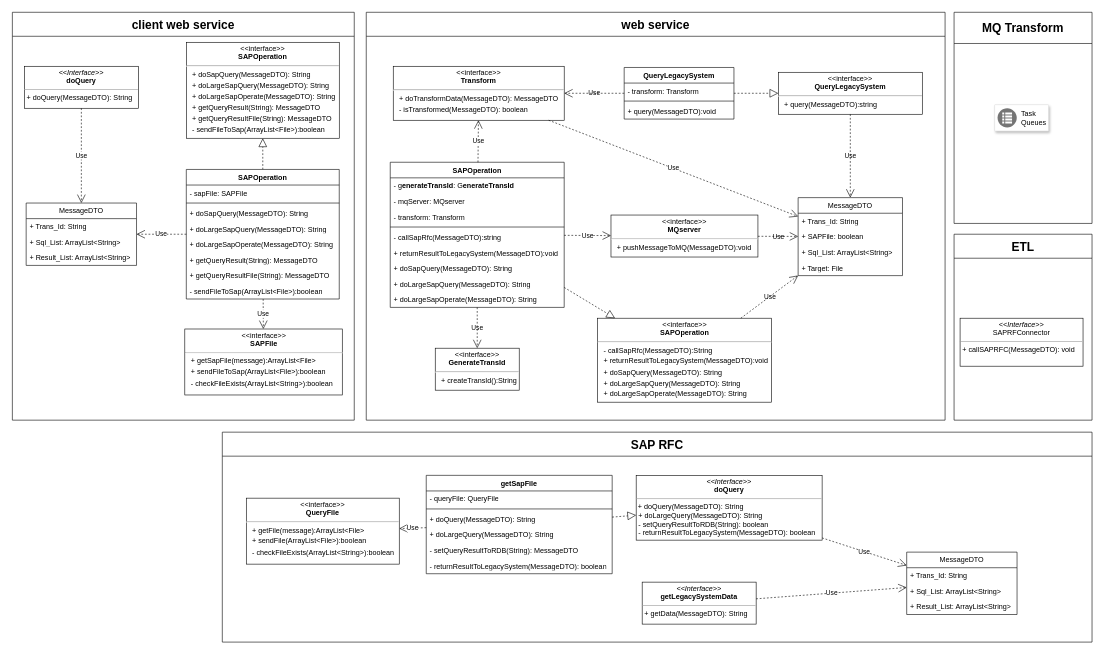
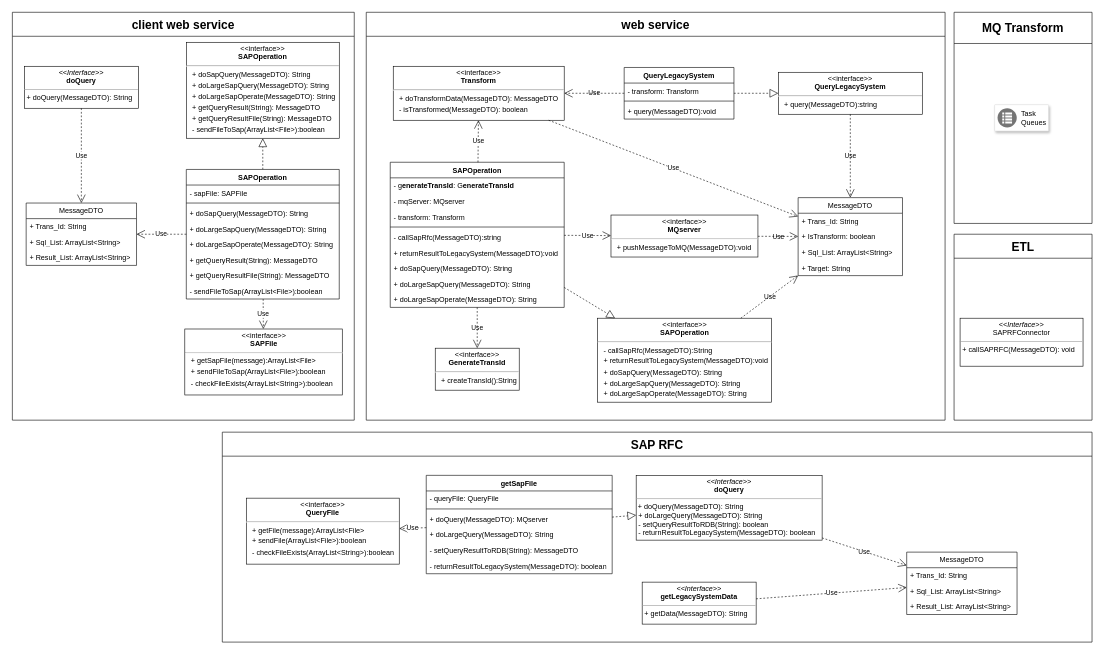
node "+ SAPFile: boolean": label "+ SAPFile: boolean" -> "+ IsTransform: boolean"
node "+ Target: File": label "+ Target: File" -> "+ Target: String"
node "+ doQuery(MessageDTO): String": label "+ doQuery(MessageDTO): String" -> "+ doQuery(MessageDTO): MQserver"
